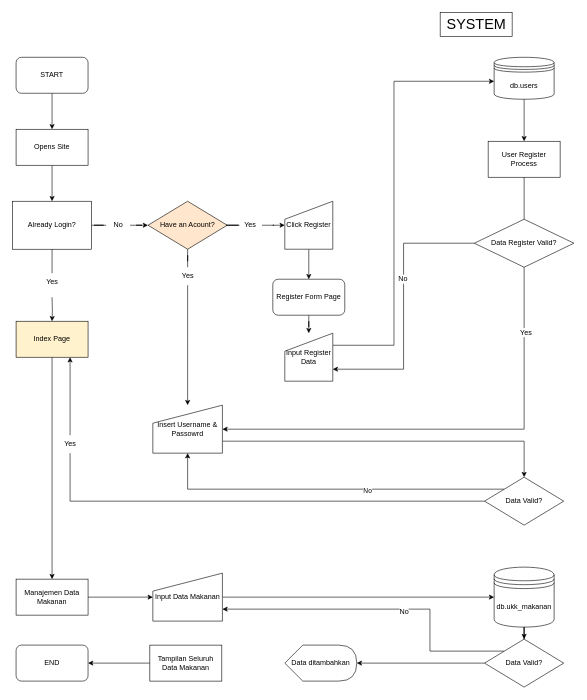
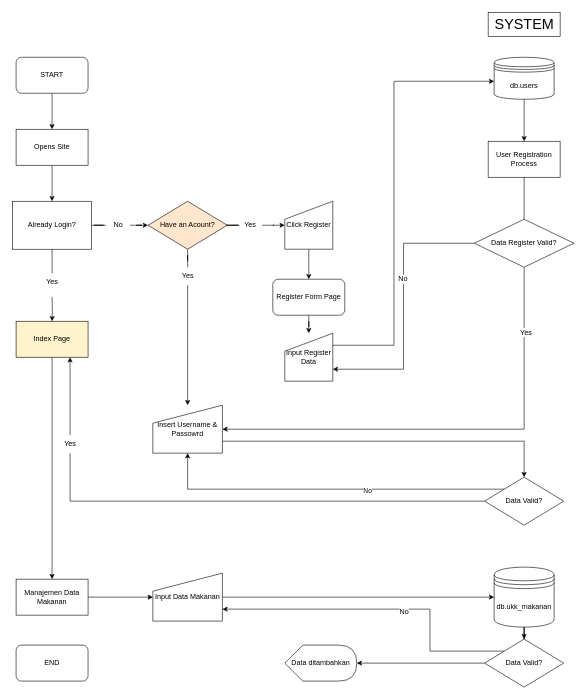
node "SYSTEM": moved (476, 24) -> (524, 24)
node "User Register Process": label "User Register Process" -> "User Registration Process"
edge "Tampilan Seluruh Data Makanan" -> "END": removed
node "Tampilan Seluruh Data Makanan": removed
